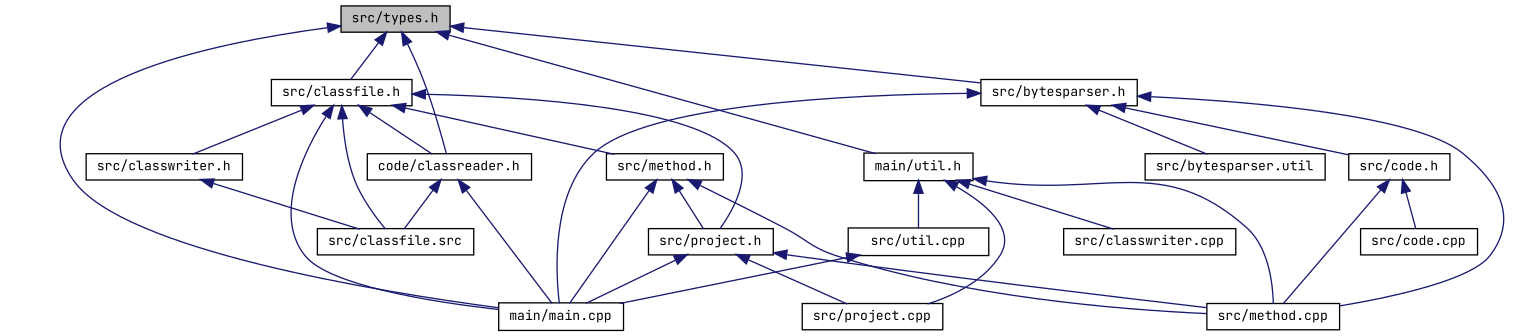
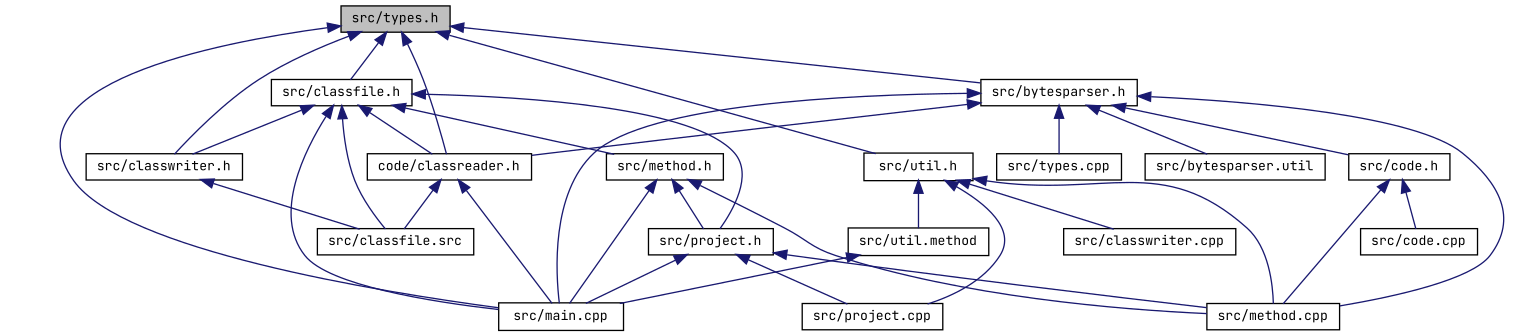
edge "src/classwriter.h" -> "src/types.h": added
edge "code/classreader.h" -> "src/bytesparser.h": added
node "main/util.h": label "main/util.h" -> "src/util.h"
node "src/types.cpp": added
node "src/util.cpp": label "src/util.cpp" -> "src/util.method"
node "main/main.cpp": label "main/main.cpp" -> "src/main.cpp"
